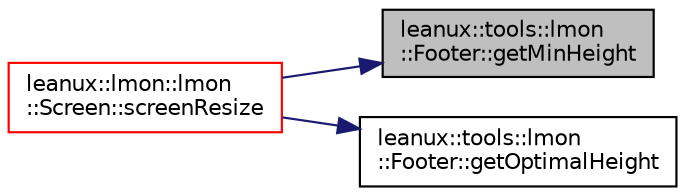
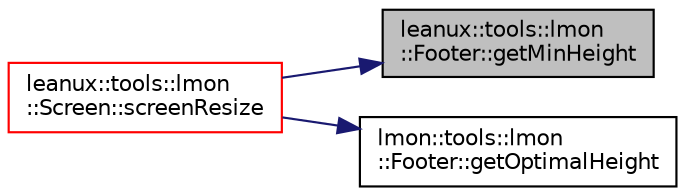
node "leanux::lmon::lmon ::Screen::screenResize": label "leanux::lmon::lmon ::Screen::screenResize" -> "leanux::tools::lmon ::Screen::screenResize"
node "leanux::tools::lmon ::Footer::getOptimalHeight": label "leanux::tools::lmon ::Footer::getOptimalHeight" -> "lmon::tools::lmon ::Footer::getOptimalHeight"
